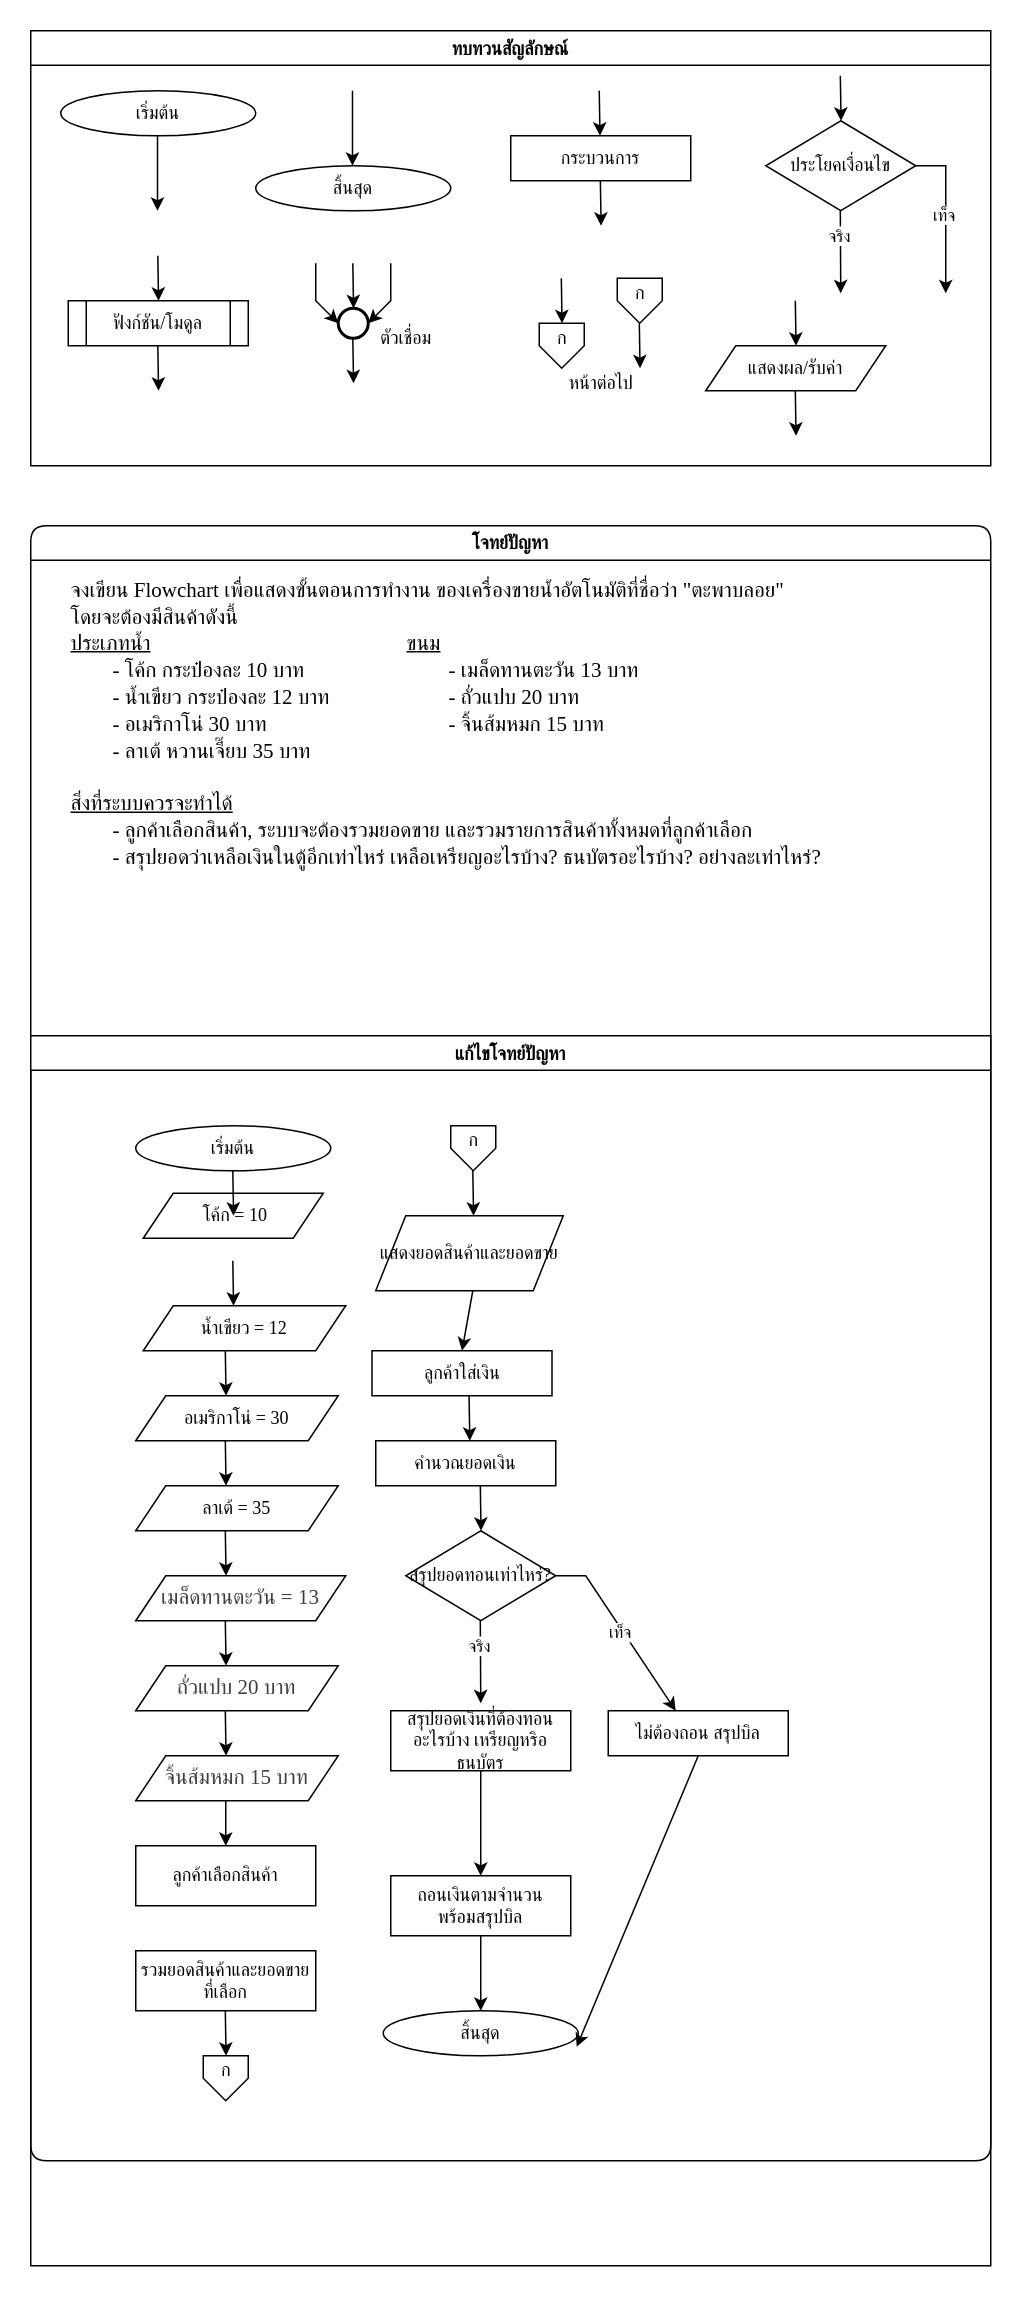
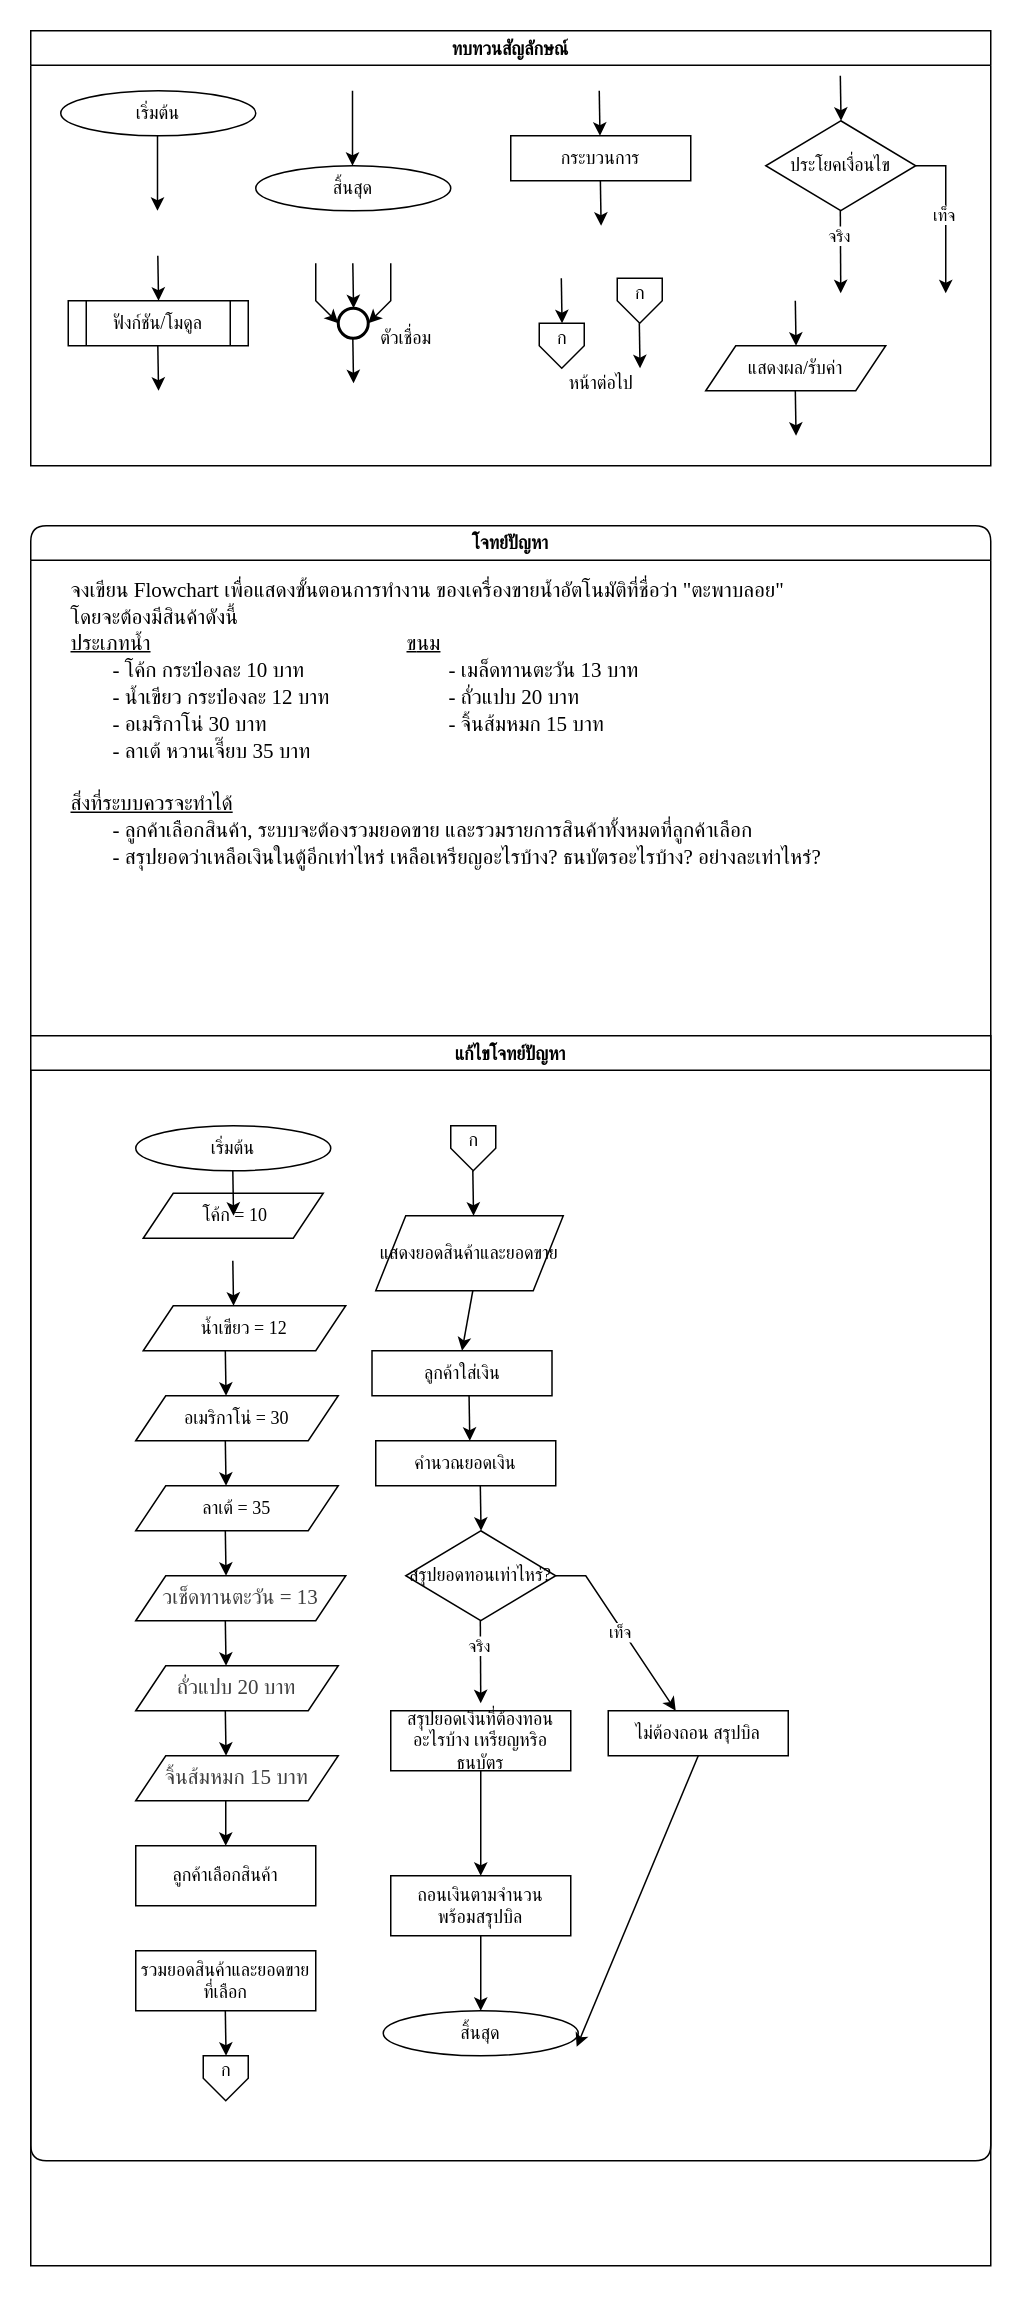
node "เมล็ดทานตะวัน = 13": label "เมล็ดทานตะวัน = 13" -> "วเช็ดทานตะวัน = 13"
